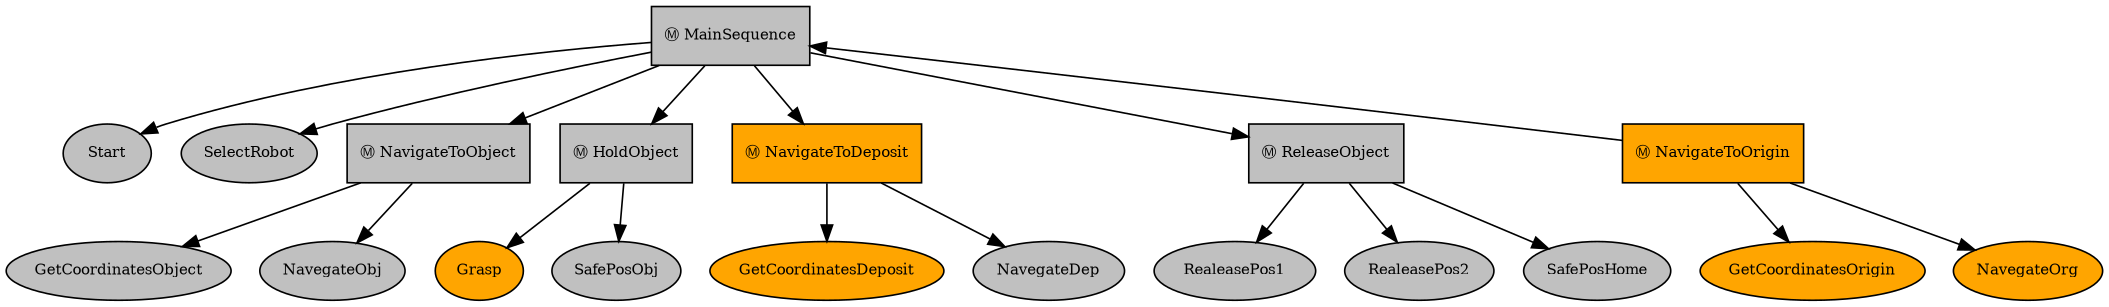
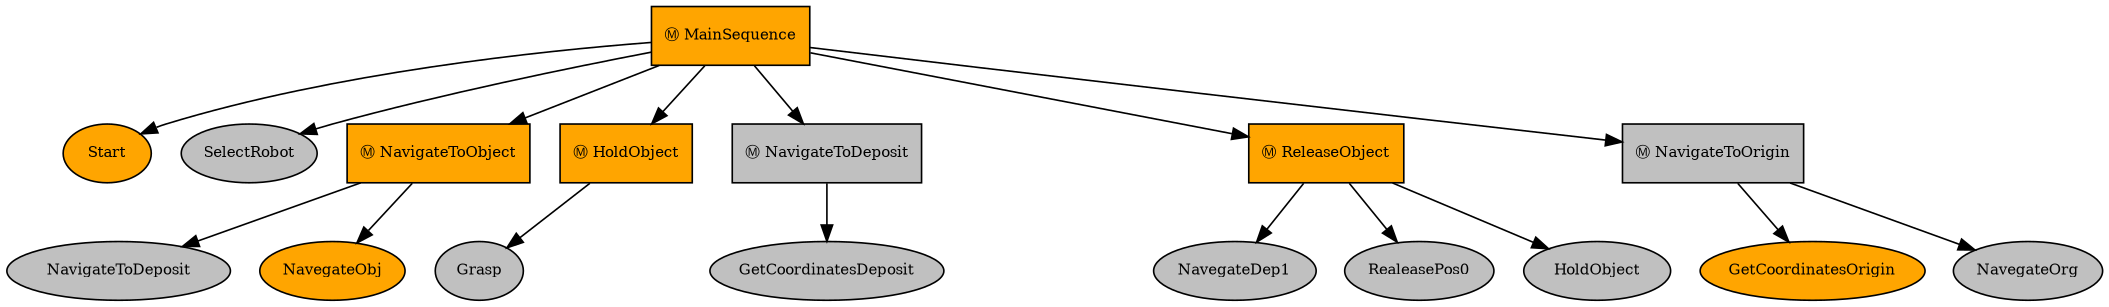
node "Ⓜ MainSequence": fillcolor gray -> orange
edge "Ⓜ NavigateToOrigin" -> "Ⓜ MainSequence": reversed
node "Start": fillcolor gray -> orange
node "Ⓜ NavigateToObject": fillcolor gray -> orange
node "Ⓜ HoldObject": fillcolor gray -> orange
node "Ⓜ NavigateToDeposit": fillcolor orange -> gray
node "Ⓜ ReleaseObject": fillcolor gray -> orange
node "Ⓜ NavigateToOrigin": fillcolor orange -> gray
node "GetCoordinatesObject": label "GetCoordinatesObject" -> "NavigateToDeposit"
node "NavegateObj": fillcolor gray -> orange
node "Grasp": fillcolor orange -> gray
node "SafePosObj": removed
node "GetCoordinatesDeposit": fillcolor orange -> gray
node "NavegateDep": removed
node "RealeasePos1": label "RealeasePos1" -> "NavegateDep1"
node "RealeasePos2": label "RealeasePos2" -> "RealeasePos0"
node "SafePosHome": label "SafePosHome" -> "HoldObject"
node "NavegateOrg": fillcolor orange -> gray
